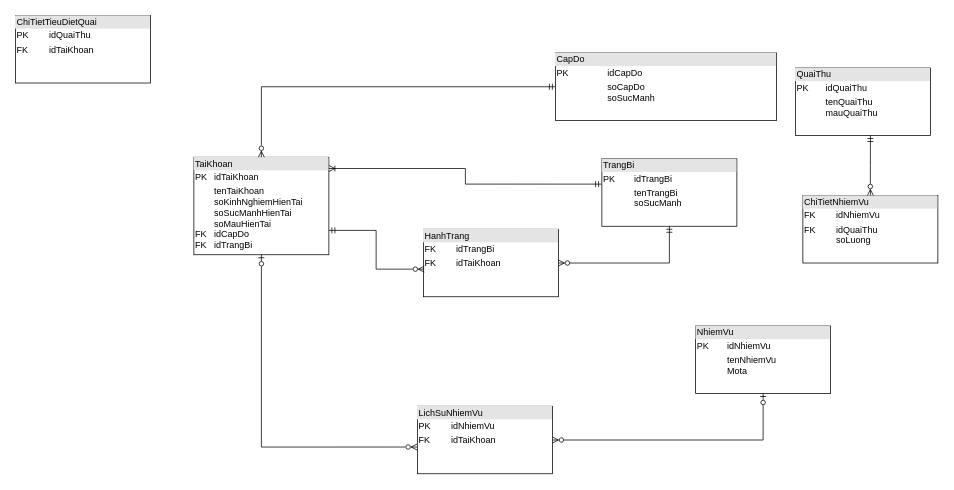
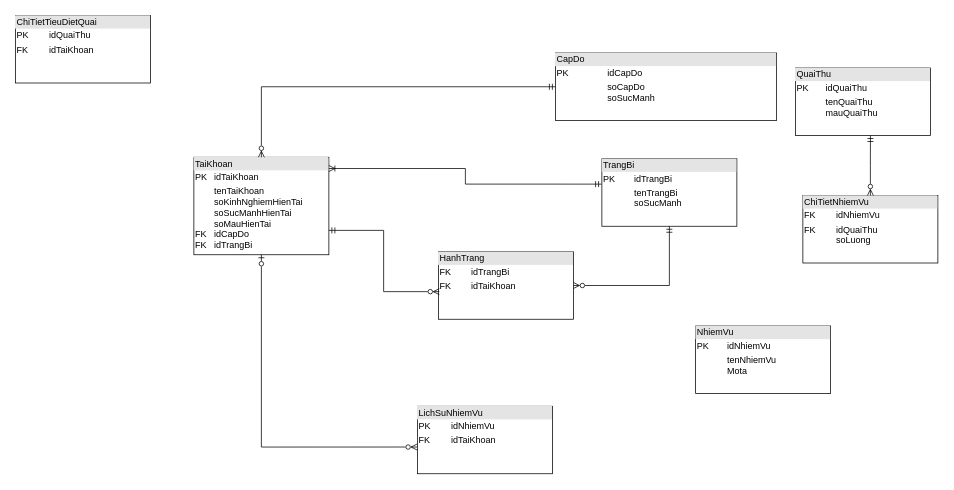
node "HanhTrang FK idTrangBi FK idTaiKhoan": moved (491, 263) -> (506, 285)
edge "NhiemVu PK idNhiemVu tenNhiemVu Mota" -- "LichSuNhiemVu PK idNhiemVu FK idTaiKhoan": removed
